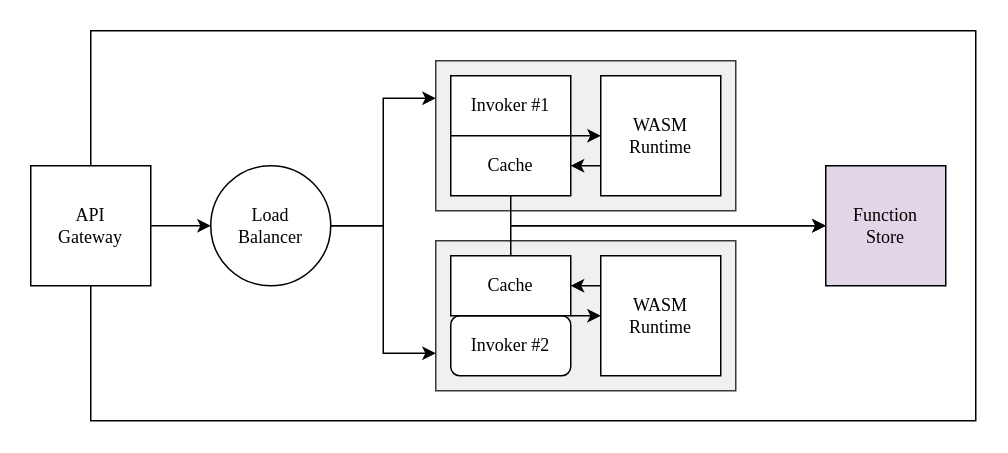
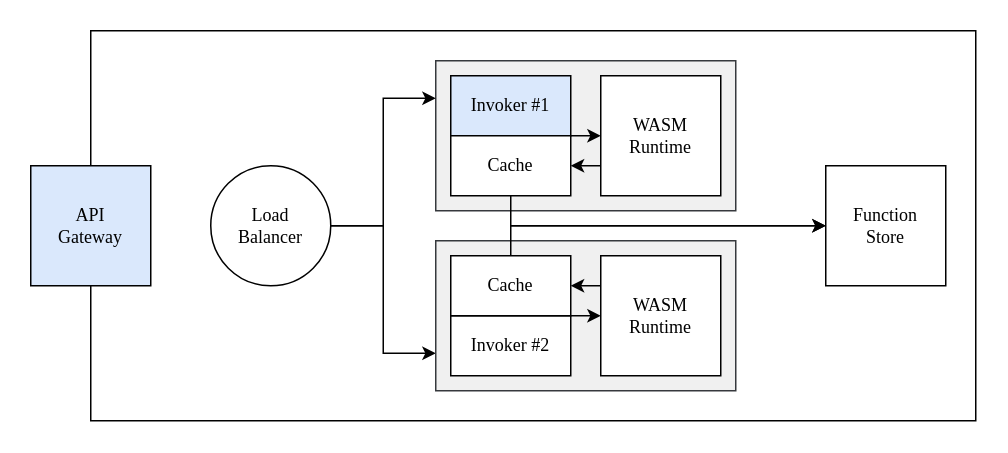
node "Invoker #1": fillcolor #ffffff -> #dae8fc
node "API Gateway": fillcolor #ffffff -> #dae8fc
edge "API Gateway" -> "Load Balancer": removed
node "Function Store": fillcolor #e1d5e7 -> #ffffff
node "Invoker #2": shape rounded rectangle -> rectangle
